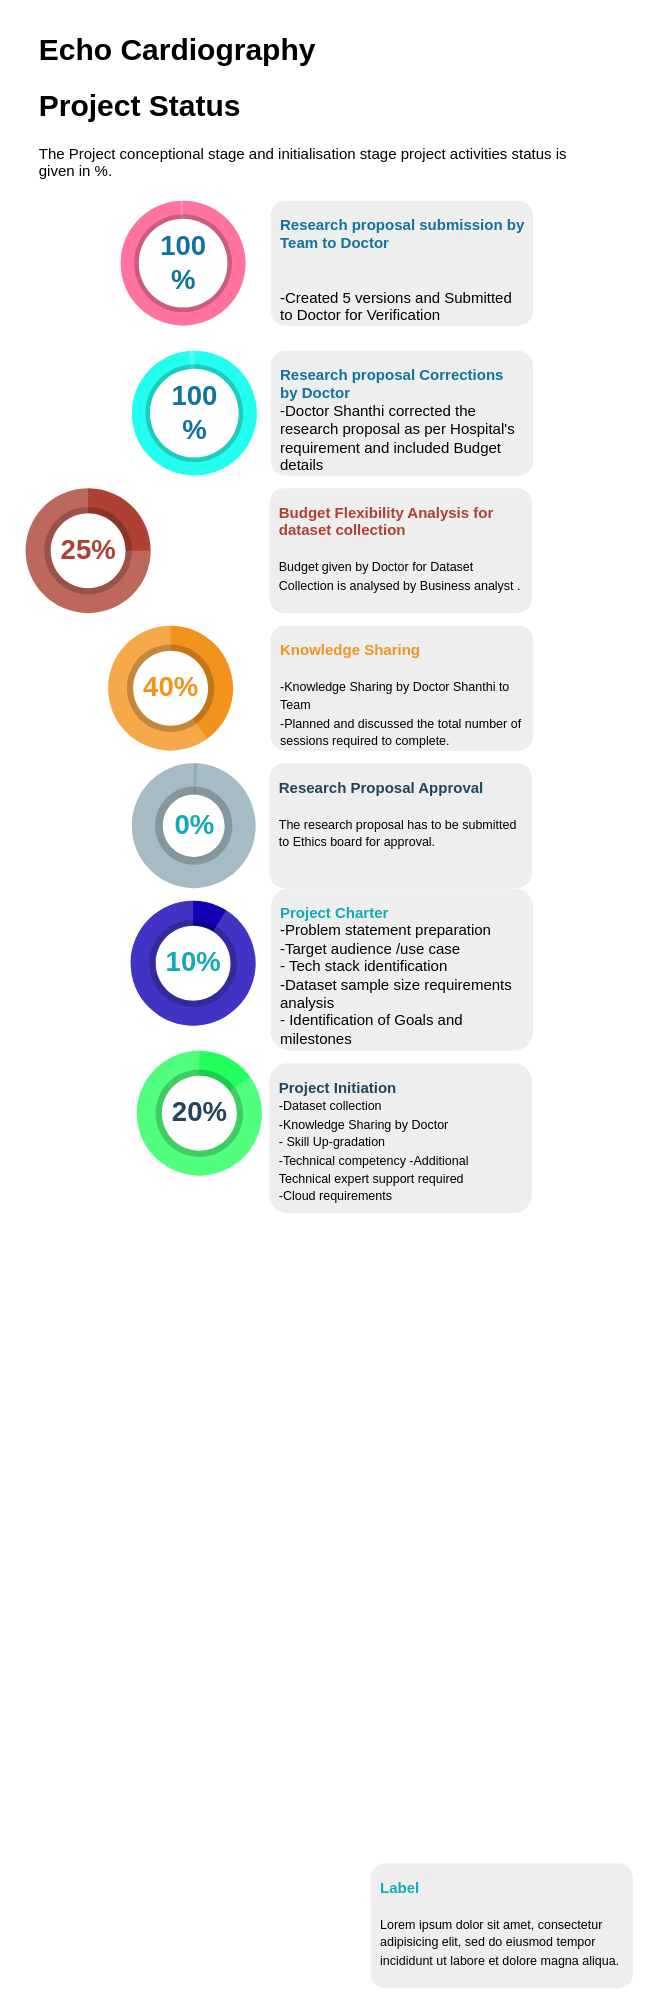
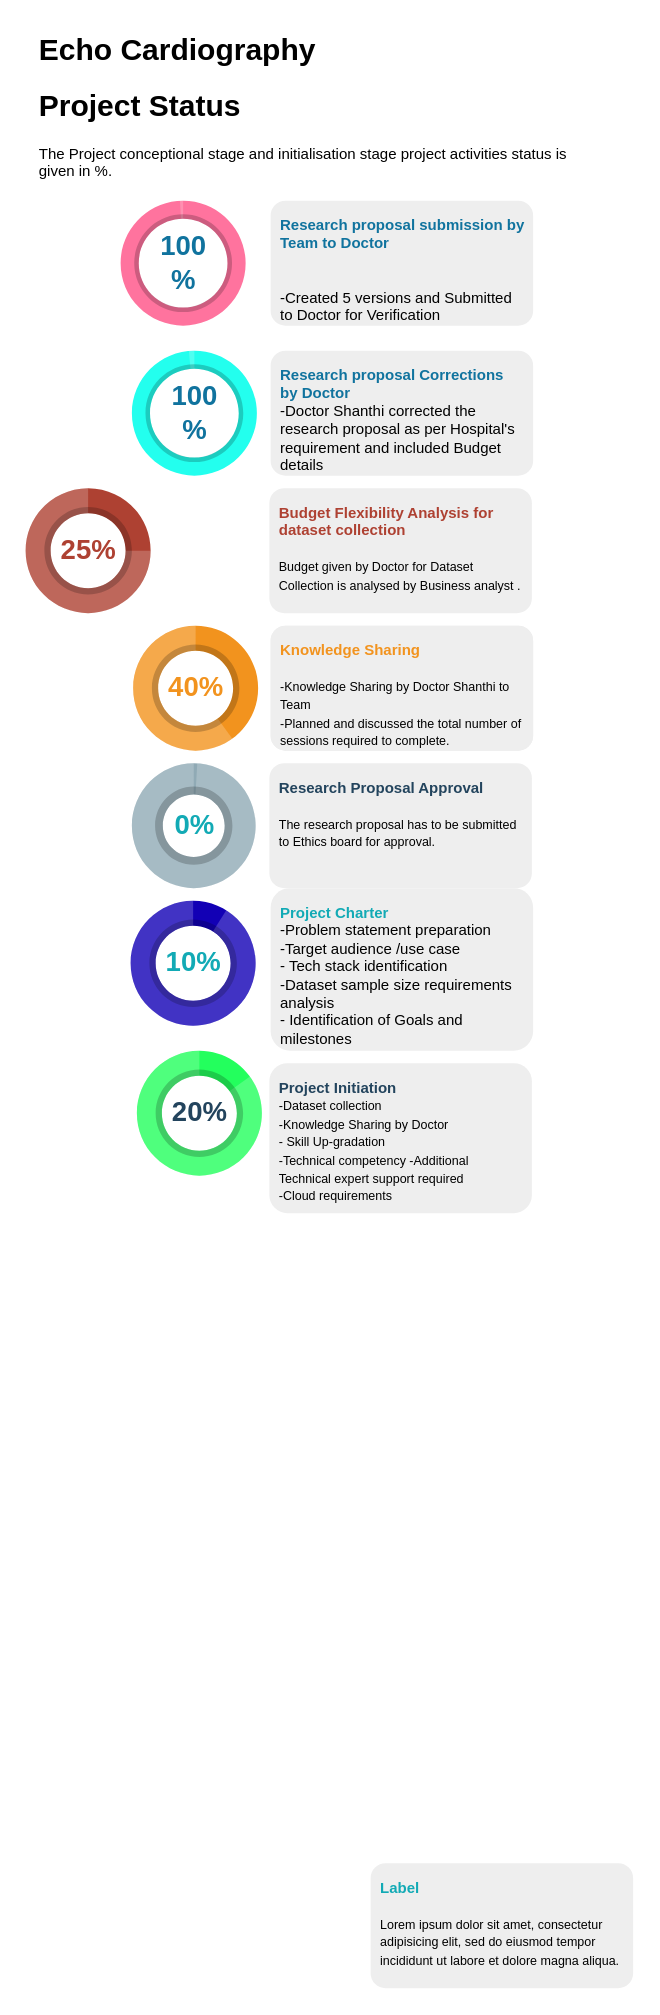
node "40%": moved (171, 688) -> (196, 688)
